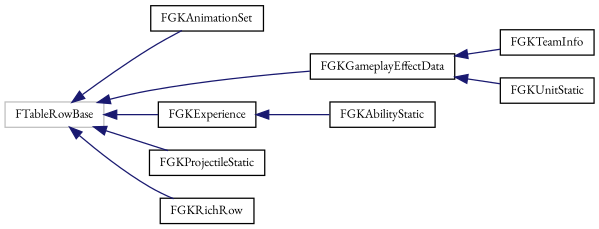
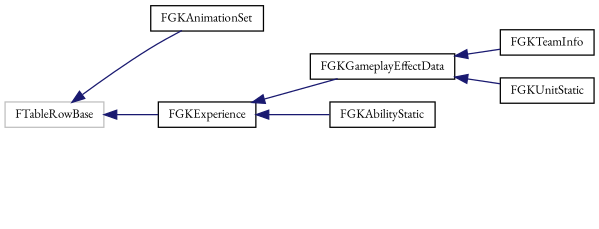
edge "FGKGameplayEffectData" -> "FTableRowBase": now "FGKGameplayEffectData" -> "FGKExperience"
node "FGKProjectileStatic": removed
node "FGKRichRow": removed
